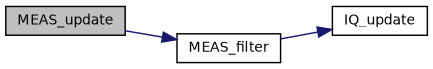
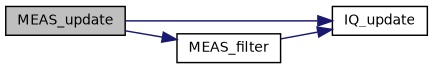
edge "MEAS_update" -> "IQ_update": added
